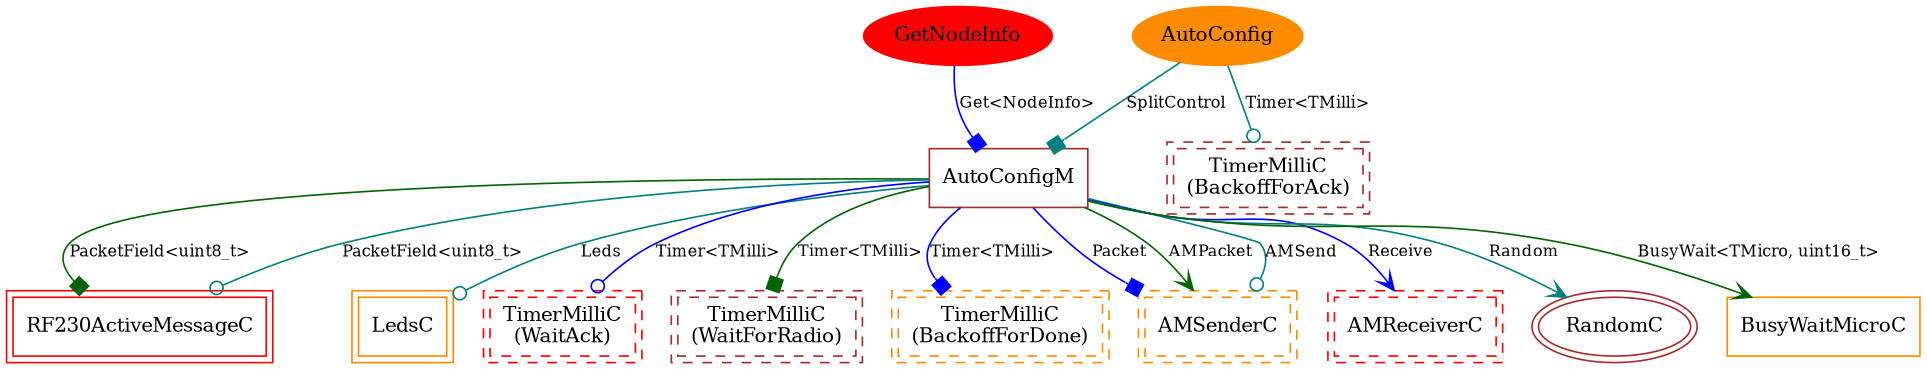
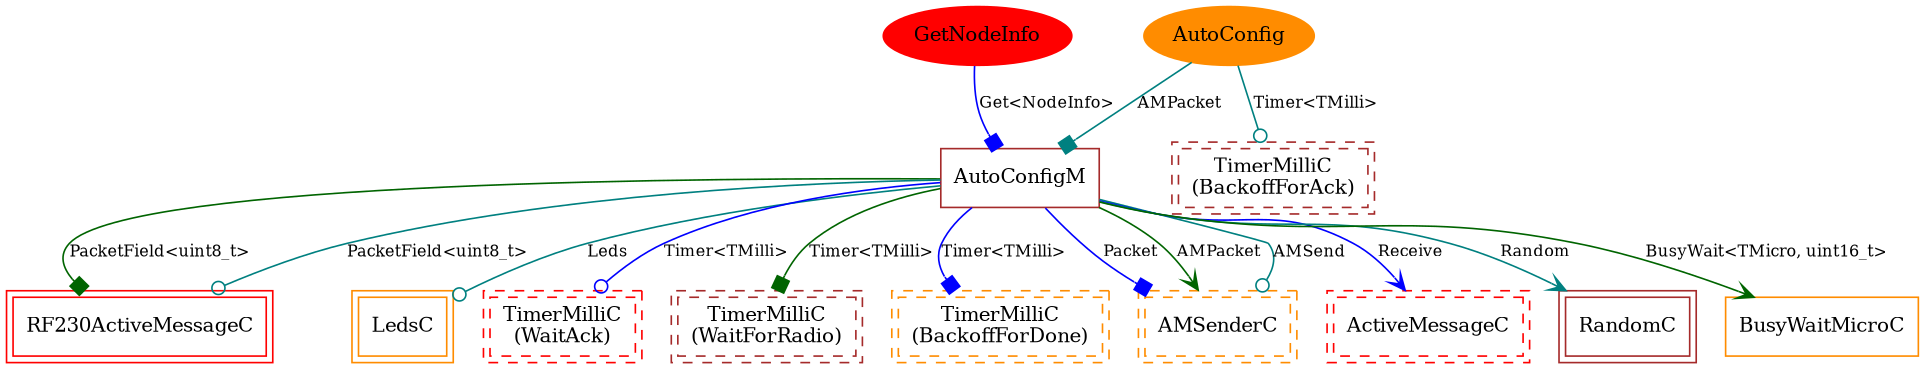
edge "AutoConfig" -> "AutoConfigM": label "SplitControl" -> "AMPacket"
node "AMReceiverC": label "AMReceiverC" -> "ActiveMessageC"
node "RandomC": shape ellipse -> box
